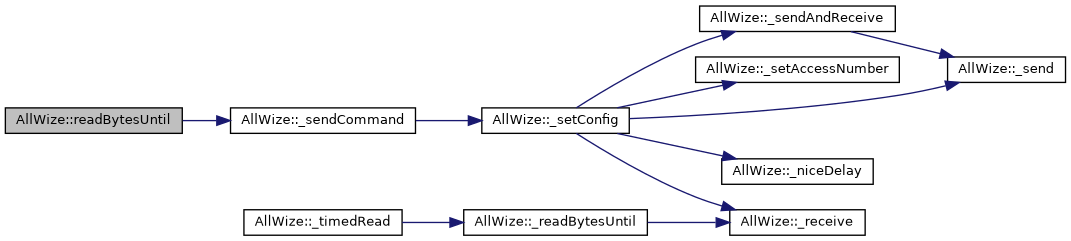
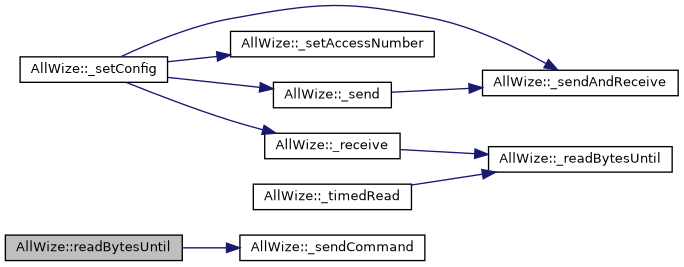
edge "AllWize::_sendAndReceive" -> "AllWize::_send": reversed
edge "AllWize::_sendCommand" -> "AllWize::_setConfig": removed
node "AllWize::_niceDelay": removed
edge "AllWize::_readBytesUntil" -> "AllWize::_receive": reversed
